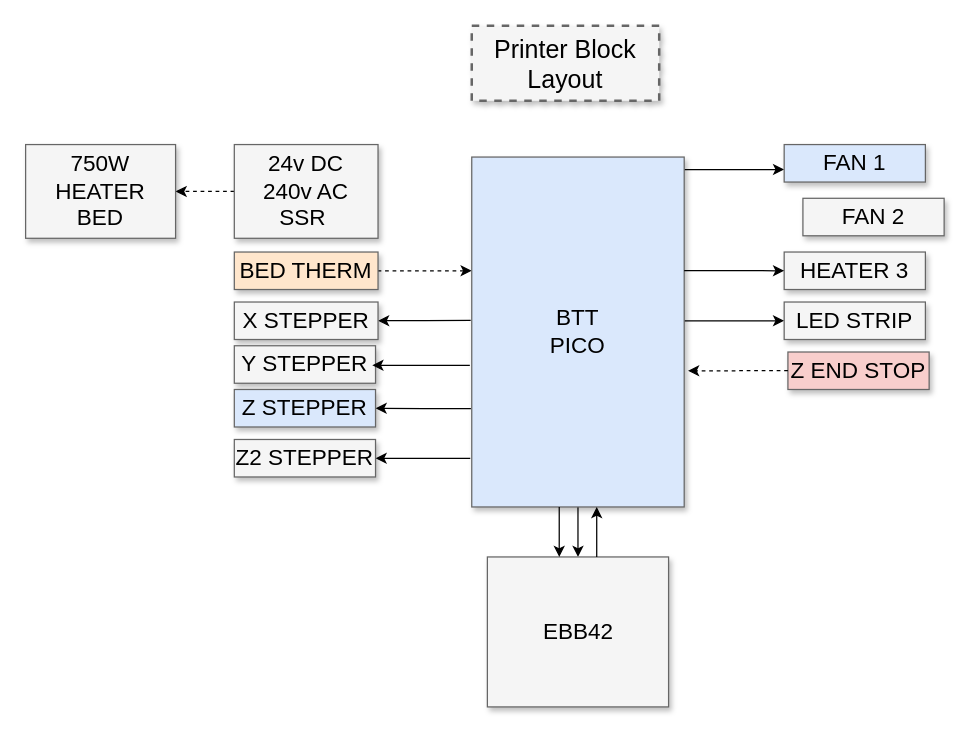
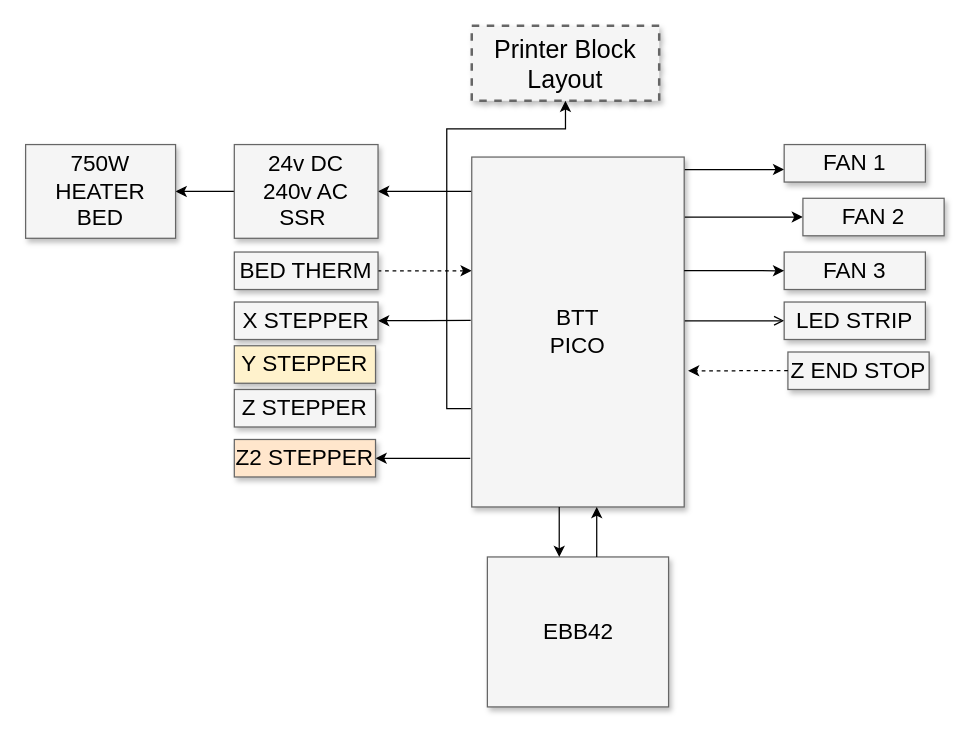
node "FAN 1": fillcolor #dae8fc -> #f5f5f5
edge "24v DC 240v AC SSR" -> "750W HEATER BED": style dashed -> solid
edge "BTT PICO" -> "24v DC 240v AC SSR": added
node "BED THERM": fillcolor #ffe6cc -> #f5f5f5
node "HEATER 3": label "HEATER 3" -> "FAN 3"
edge "BTT PICO" -> "LED STRIP": arrowhead classic -> open
node "BTT PICO": fillcolor #dae8fc -> #f5f5f5
node "Y STEPPER": fillcolor #f5f5f5 -> #fff2cc
edge "BTT PICO" -> "Y STEPPER": removed
node "Z END STOP": fillcolor #f8cecc -> #f5f5f5
node "Z STEPPER": fillcolor #dae8fc -> #f5f5f5
edge "BTT PICO" -> "Z STEPPER": now "BTT PICO" -> "Printer Block Layout"
node "Z2 STEPPER": fillcolor #f5f5f5 -> #ffe6cc
edge "BTT PICO" -> "EBB42": now "BTT PICO" -> "FAN 2"
